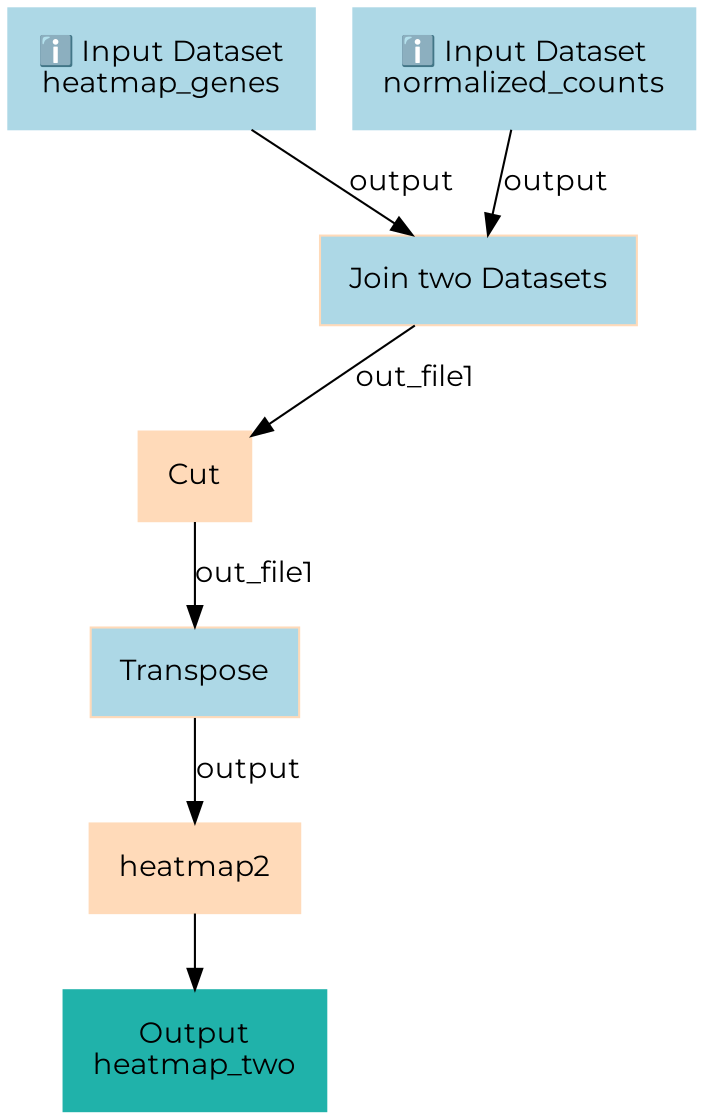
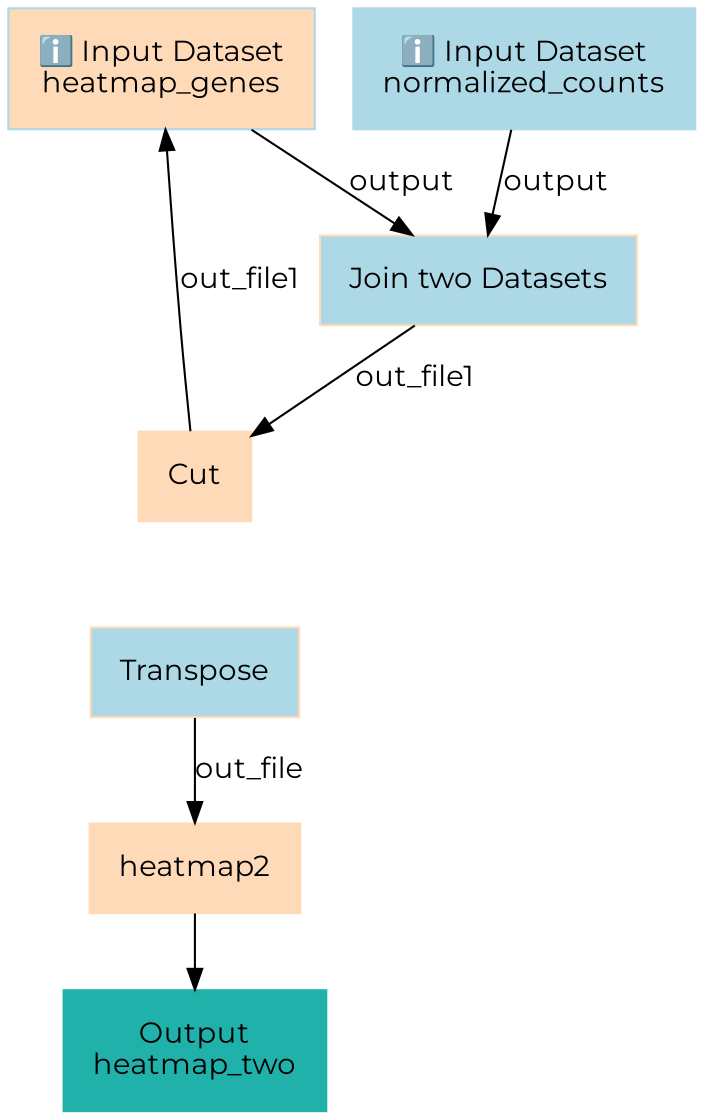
node "ℹ️ Input Dataset heatmap_genes": fillcolor lightblue -> peachpuff
edge "Cut" -> "Transpose": now "Cut" -> "ℹ️ Input Dataset heatmap_genes"
edge "Transpose" -> "heatmap2": label "output" -> "out_file"
